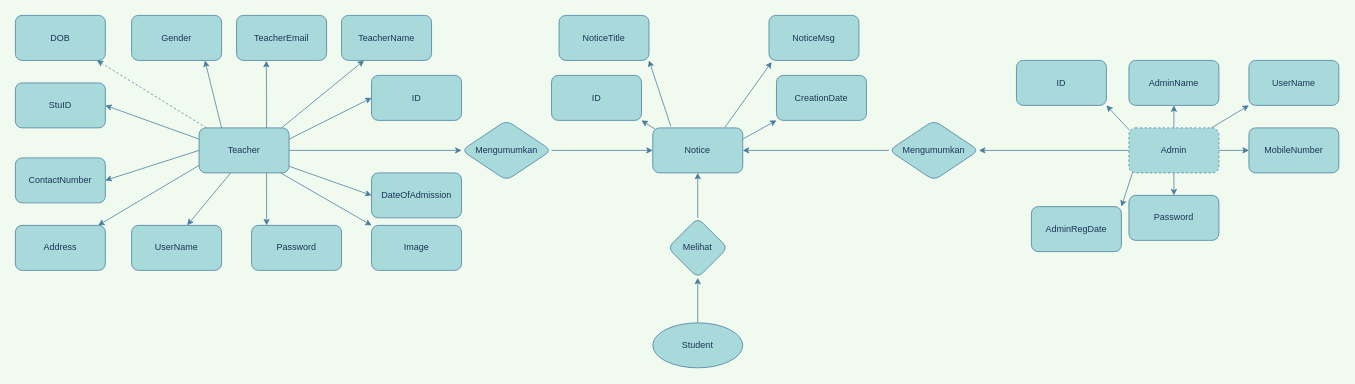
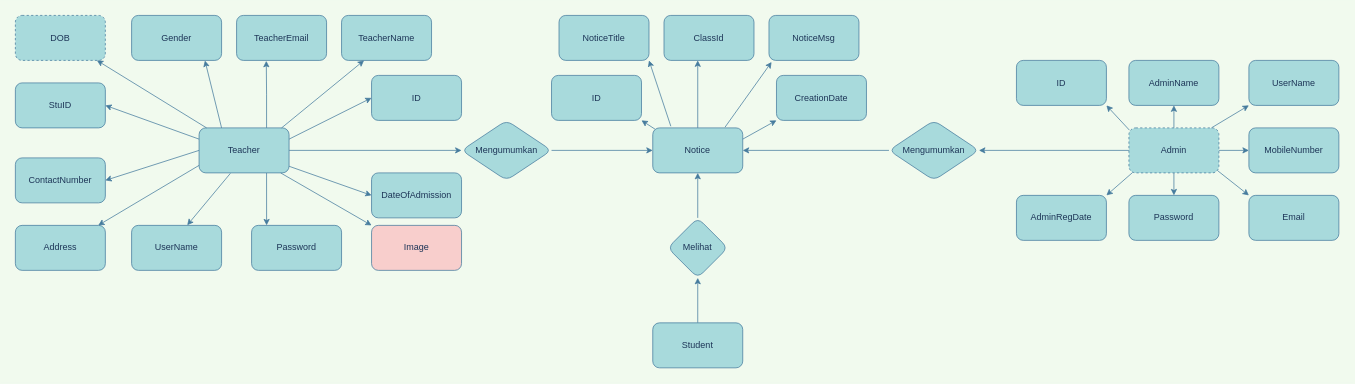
node "DOB": style solid -> dashed
node "ClassId": added
edge "Teacher" -> "DOB": style dashed -> solid
edge "Notice" -> "ClassId": added
edge "Admin" -> "Email": added
node "Email": added
node "AdminRegDate": moved (1077, 229) -> (1062, 218)
node "Image": fillcolor #a8dadc -> #f8cecc
node "Student": shape ellipse -> rounded rectangle
